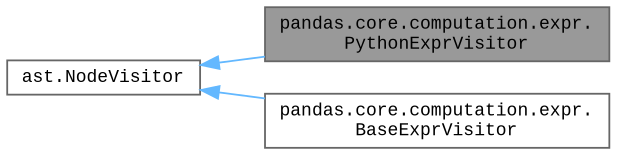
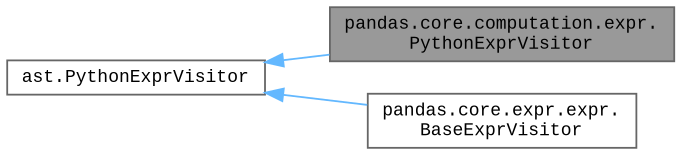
node "ast.NodeVisitor": label "ast.NodeVisitor" -> "ast.PythonExprVisitor"
node "pandas.core.computation.expr. BaseExprVisitor": label "pandas.core.computation.expr. BaseExprVisitor" -> "pandas.core.expr.expr. BaseExprVisitor"
